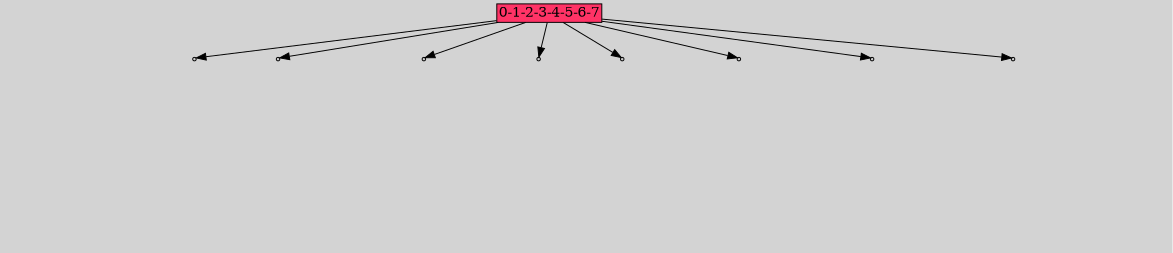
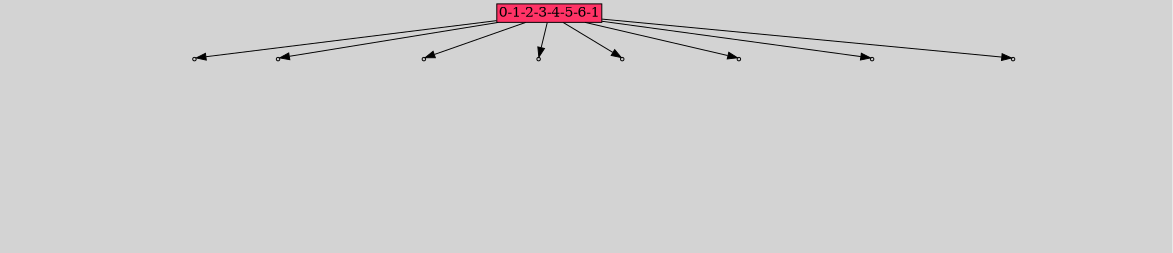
node "0-1-2-3-4-5-6-7": label "0-1-2-3-4-5-6-7" -> "0-1-2-3-4-5-6-1"
